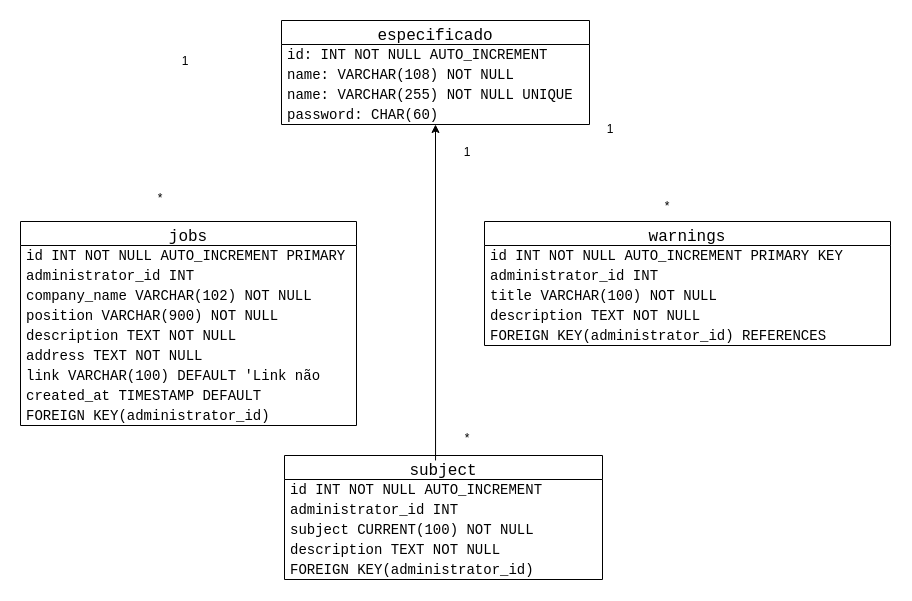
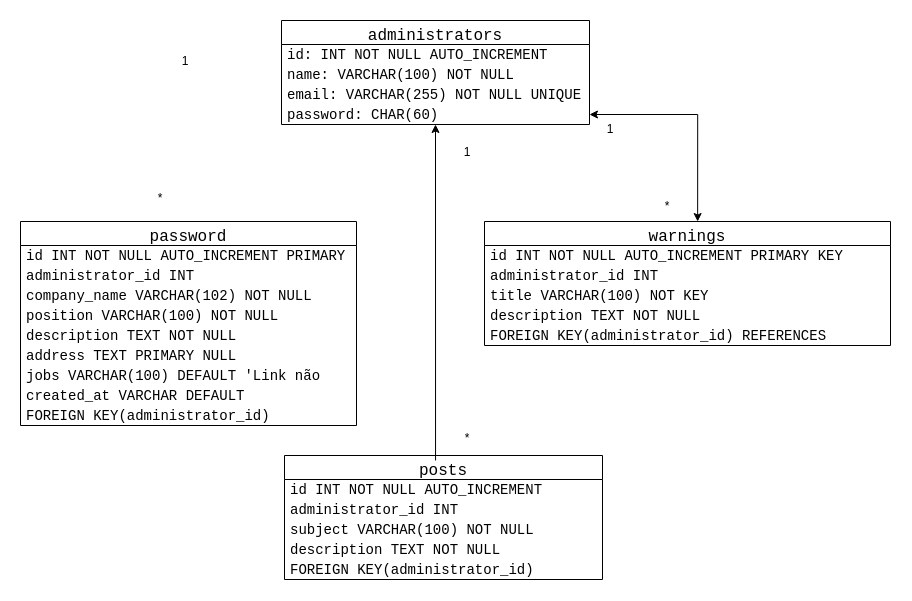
node "especificado": label "especificado" -> "administrators"
node "name: VARCHAR(108) NOT NULL": label "name: VARCHAR(108) NOT NULL" -> "name: VARCHAR(100) NOT NULL"
node "name: VARCHAR(255) NOT NULL UNIQUE": label "name: VARCHAR(255) NOT NULL UNIQUE" -> "email: VARCHAR(255) NOT NULL UNIQUE"
edge "password: CHAR(60)" -- "warnings": added
node "jobs": label "jobs" -> "password"
node "title VARCHAR(100) NOT NULL": label "title VARCHAR(100) NOT NULL" -> "title VARCHAR(100) NOT KEY"
node "position VARCHAR(900) NOT NULL": label "position VARCHAR(900) NOT NULL" -> "position VARCHAR(100) NOT NULL"
node "address TEXT NOT NULL": label "address TEXT NOT NULL" -> "address TEXT PRIMARY NULL"
node "link VARCHAR(100) DEFAULT 'Link não especificado'": label "link VARCHAR(100) DEFAULT 'Link não especificado'" -> "jobs VARCHAR(100) DEFAULT 'Link não especificado'"
node "created_at TIMESTAMP DEFAULT CURRENT_TIMESTAMP": label "created_at TIMESTAMP DEFAULT CURRENT_TIMESTAMP" -> "created_at VARCHAR DEFAULT CURRENT_TIMESTAMP"
node "subject": label "subject" -> "posts"
node "subject CURRENT(100) NOT NULL": label "subject CURRENT(100) NOT NULL" -> "subject VARCHAR(100) NOT NULL"
